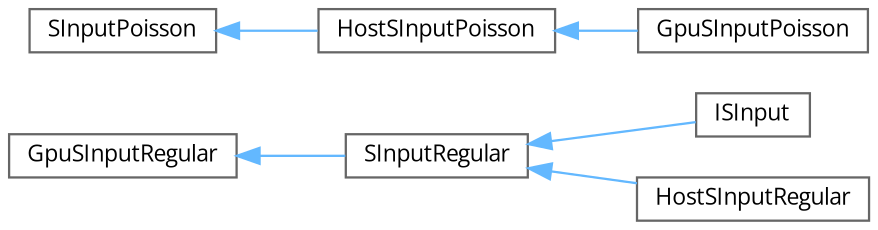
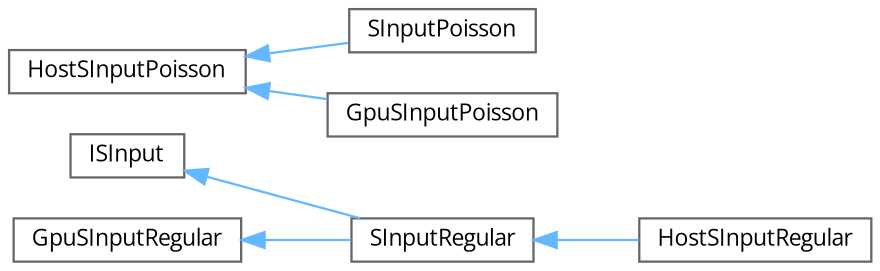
edge "HostSInputPoisson" -> "SInputPoisson": reversed
edge "ISInput" -> "SInputRegular": reversed
